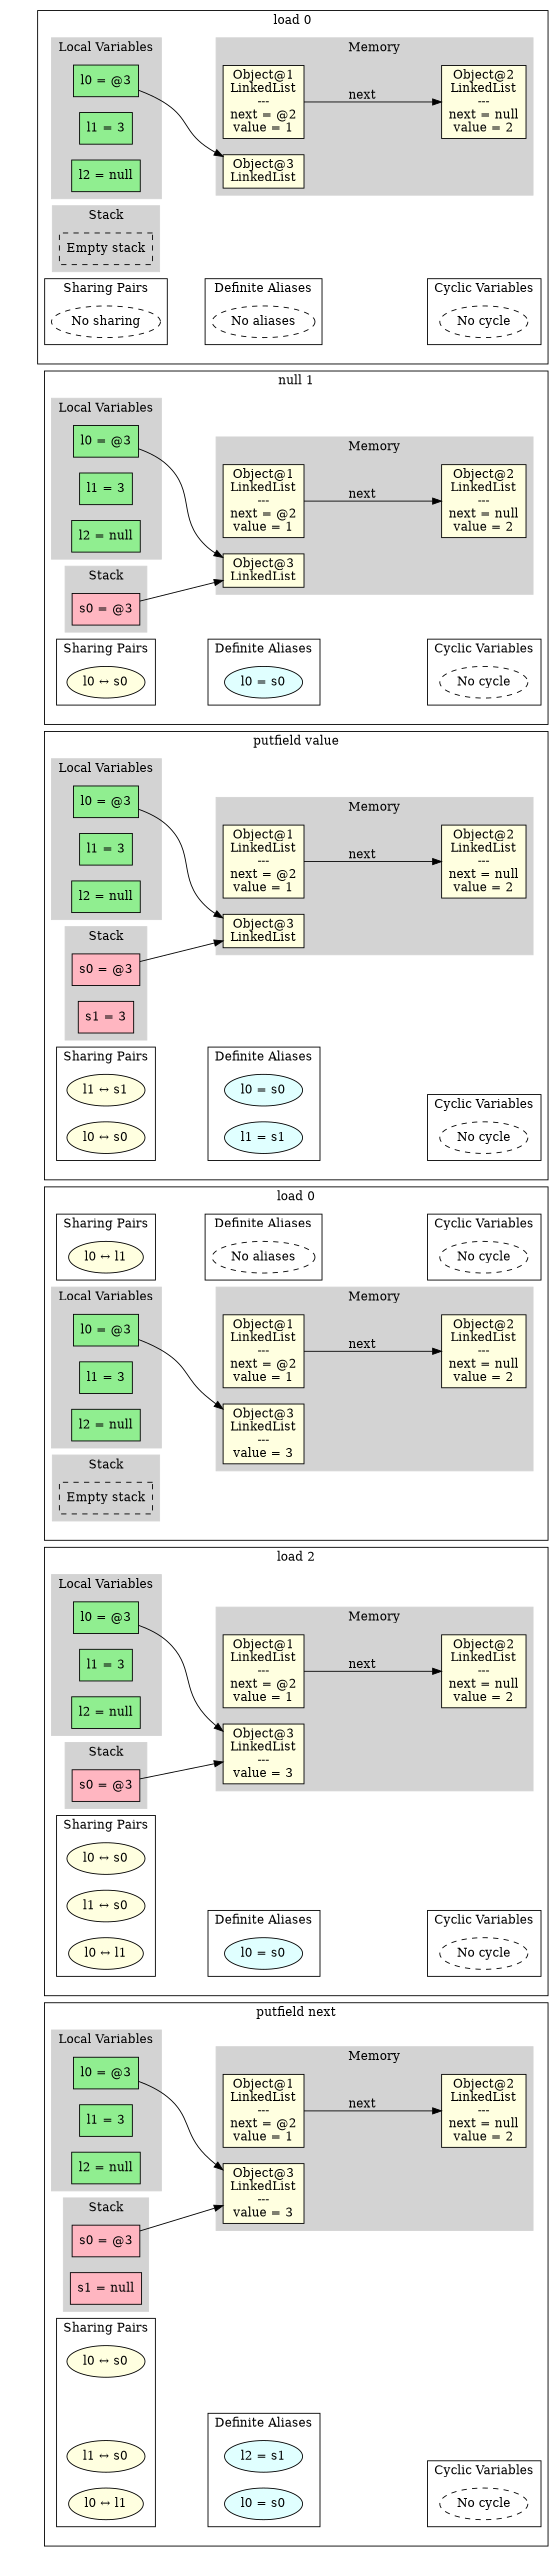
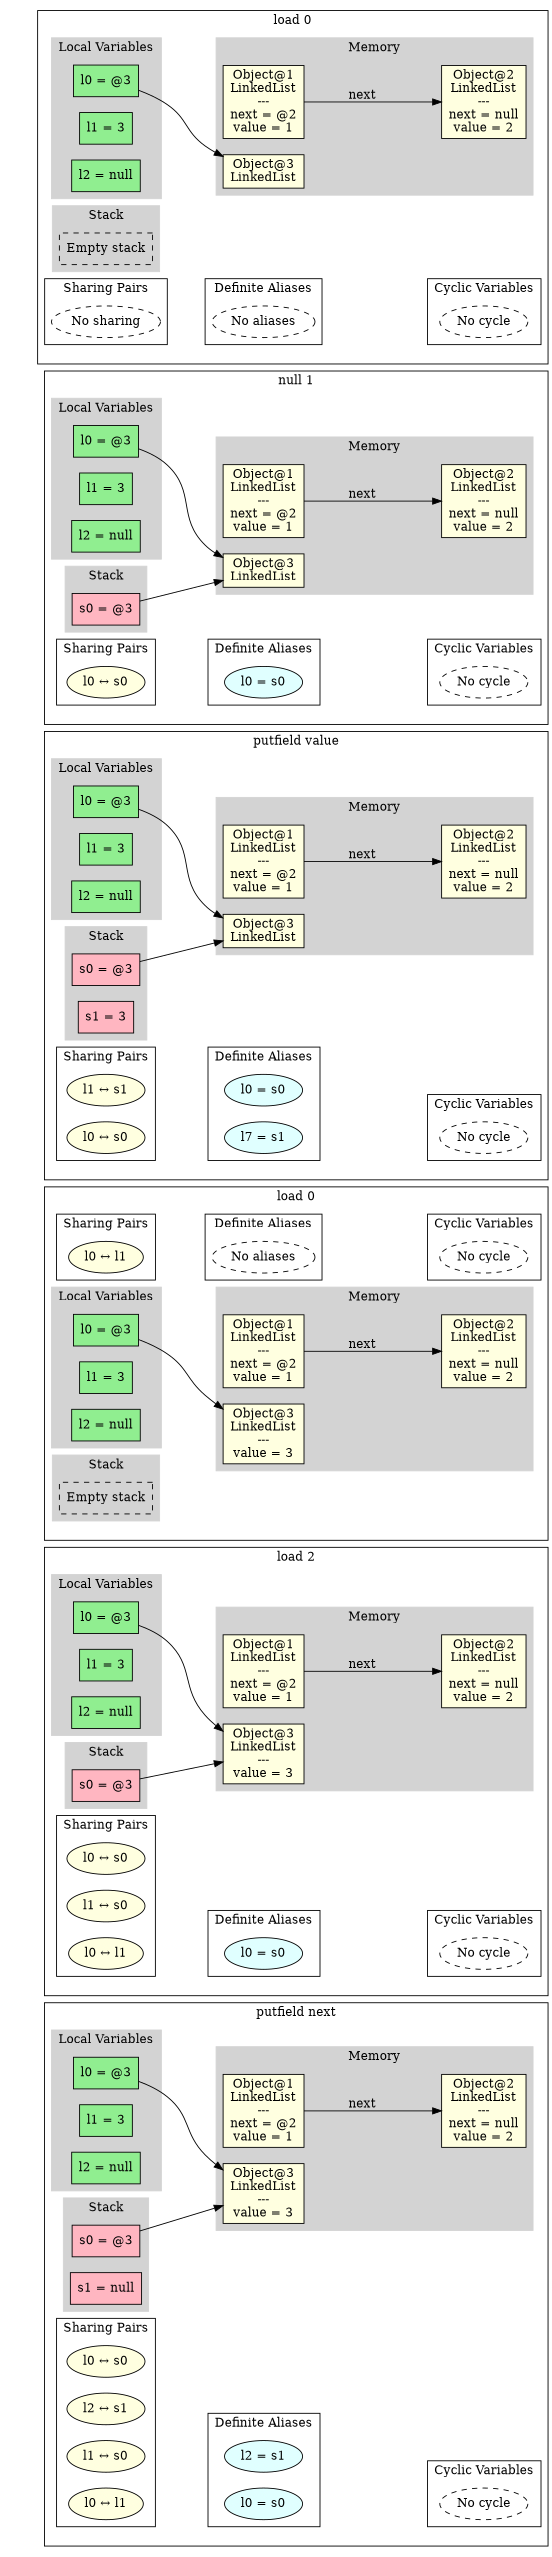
node "l1 = s1": label "l1 = s1" -> "l7 = s1"
node "l2 ↔ s1": added
